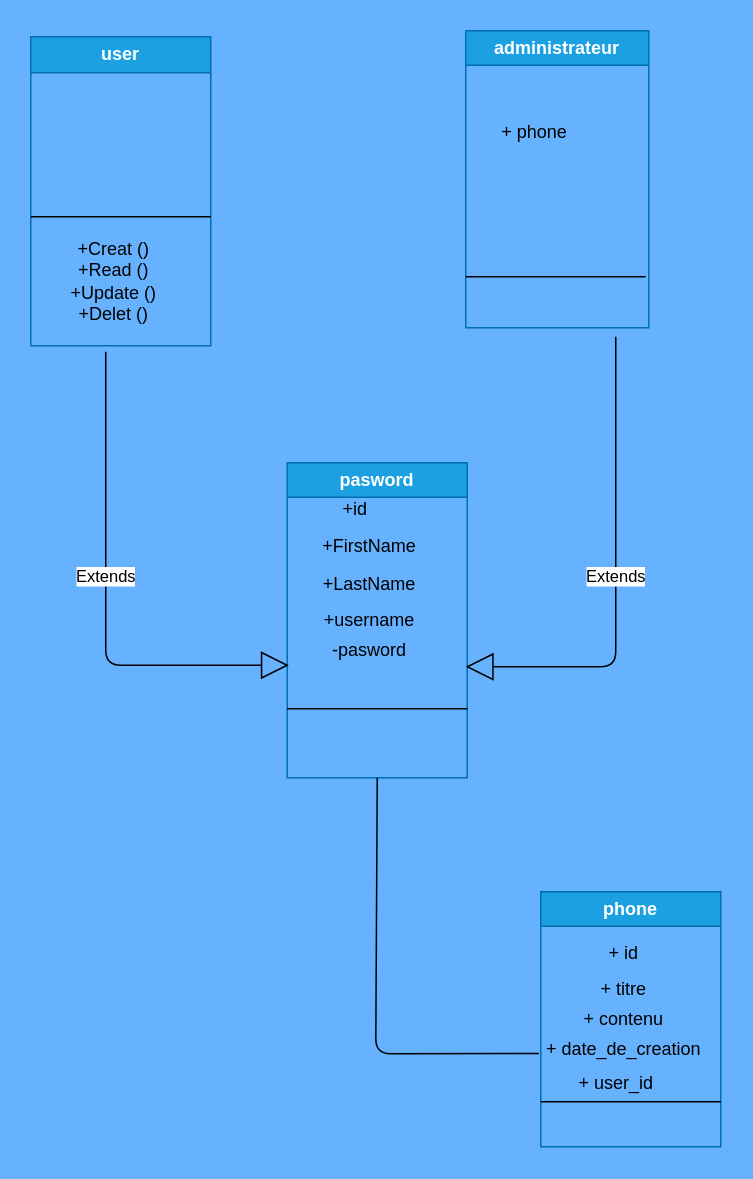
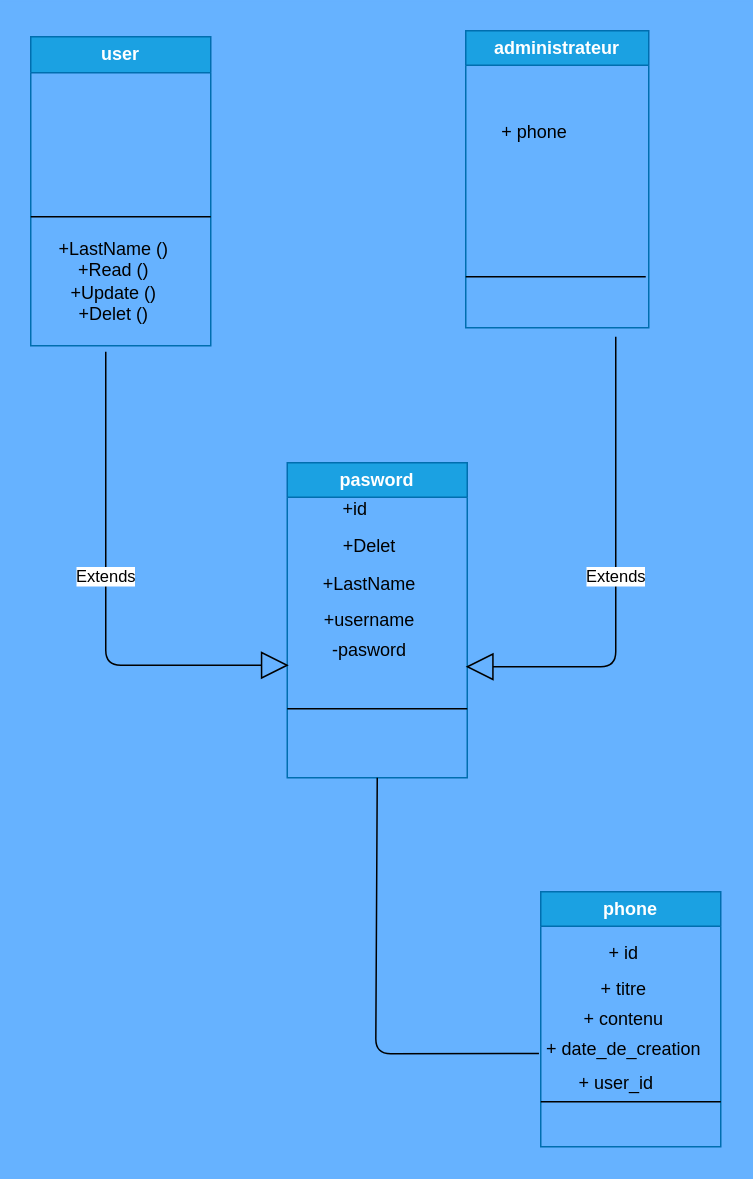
node "+Creat () +Read () +Update () +Delet ()": label "+Creat () +Read () +Update () +Delet ()" -> "+LastName () +Read () +Update () +Delet ()"
node "+FirstName": label "+FirstName" -> "+Delet"
